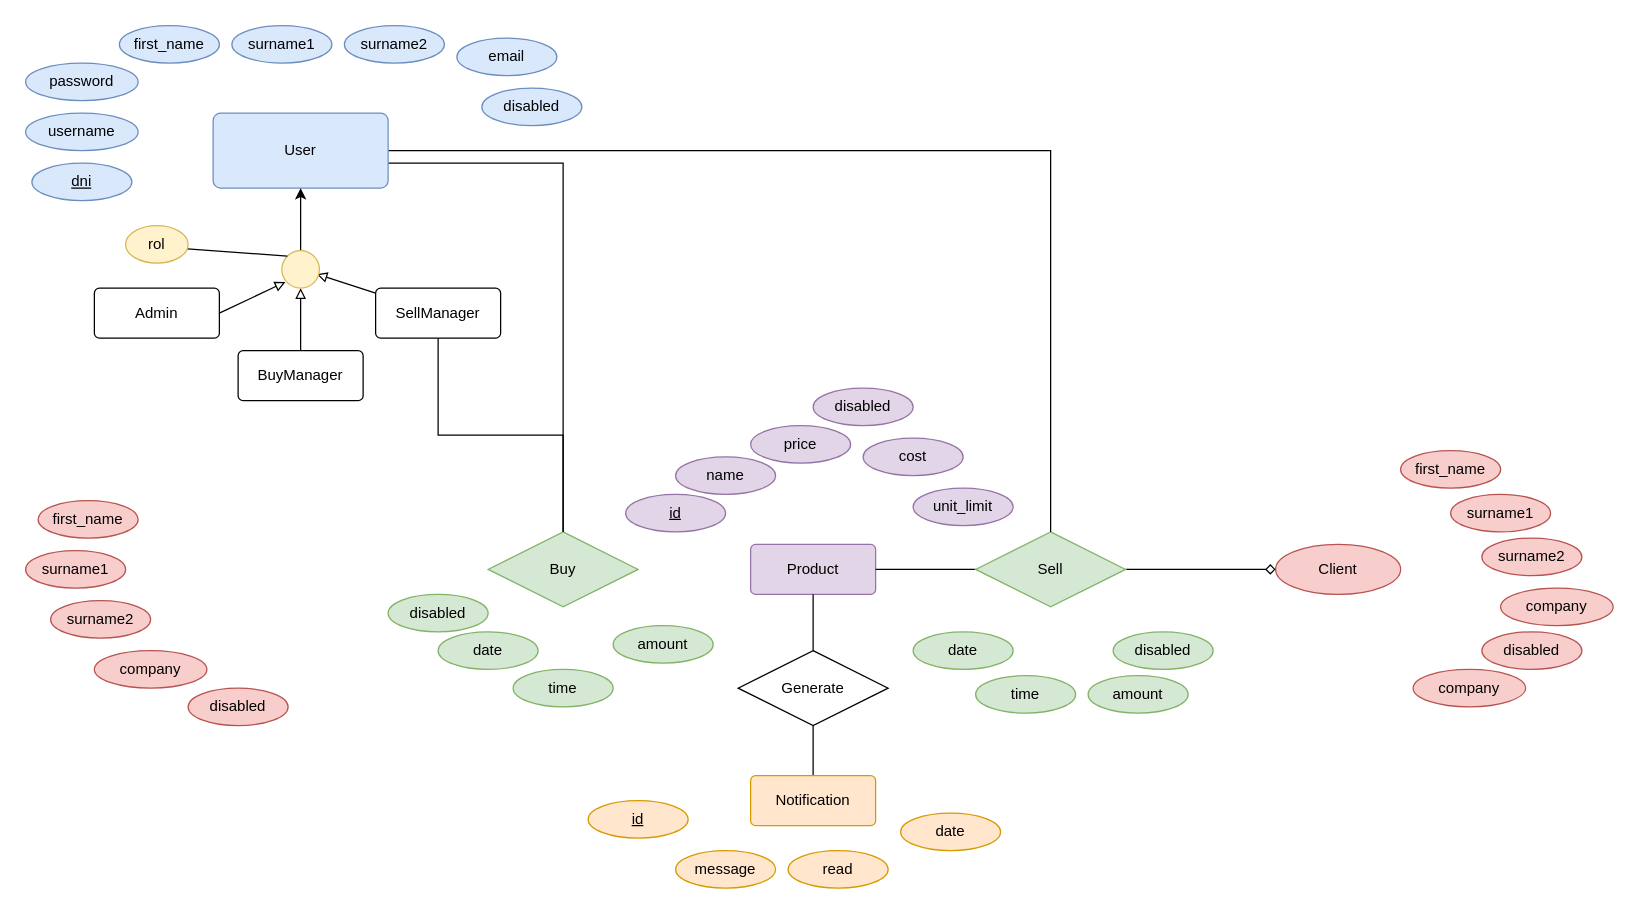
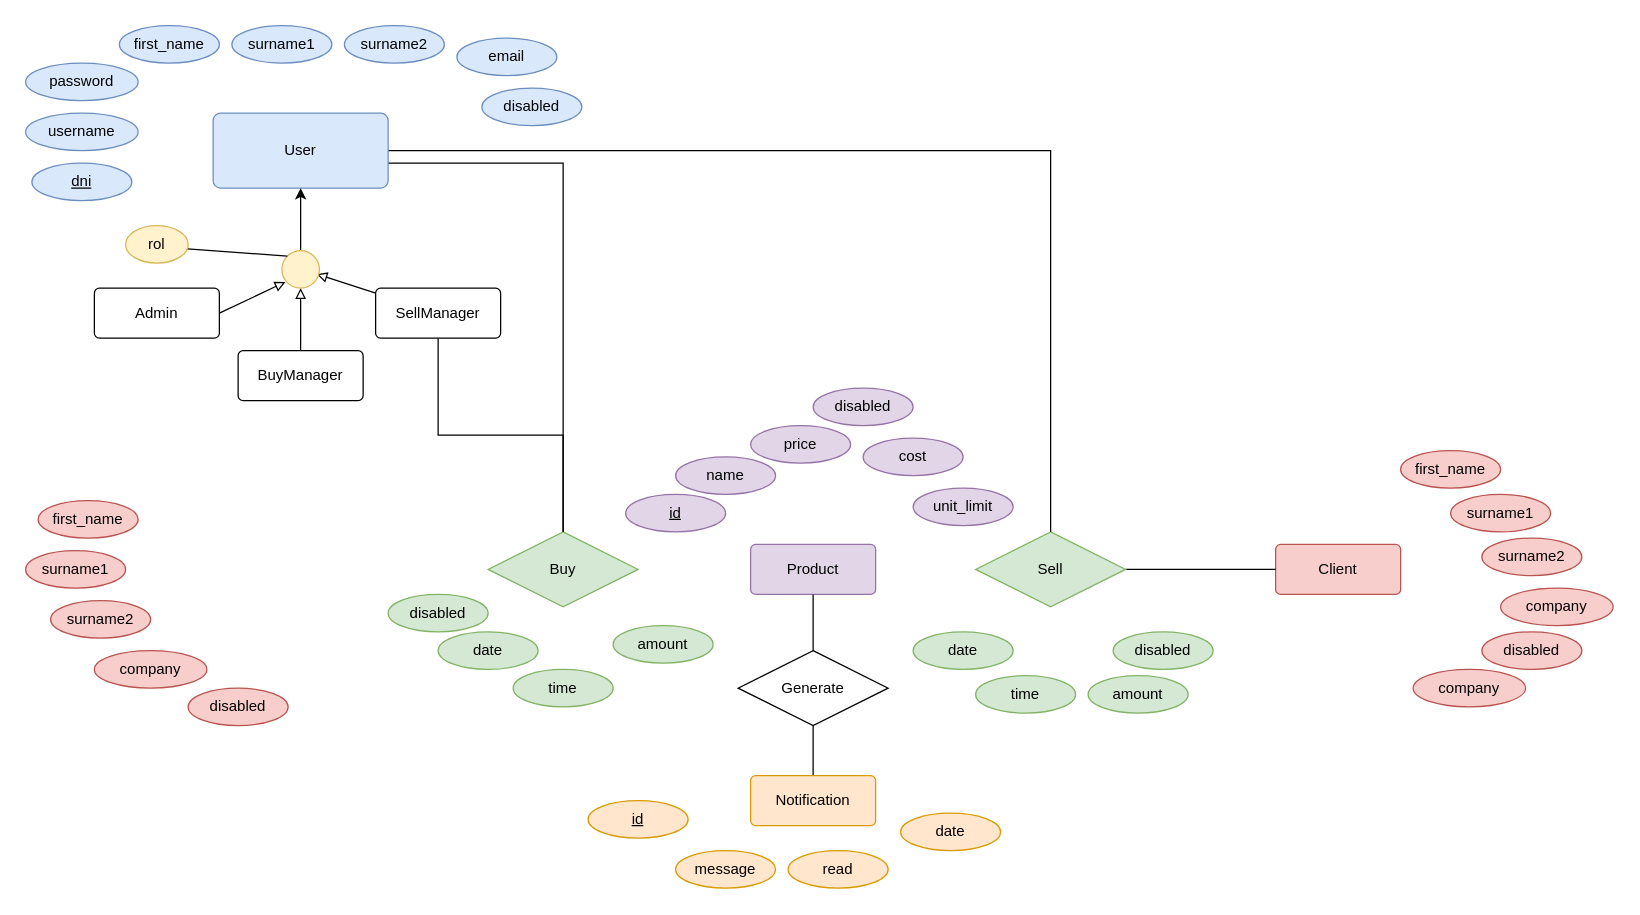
edge "Product" -- "Sell": removed
edge "Sell" -> "Client": arrowhead diamond -> none
node "Client": shape ellipse -> rounded rectangle
